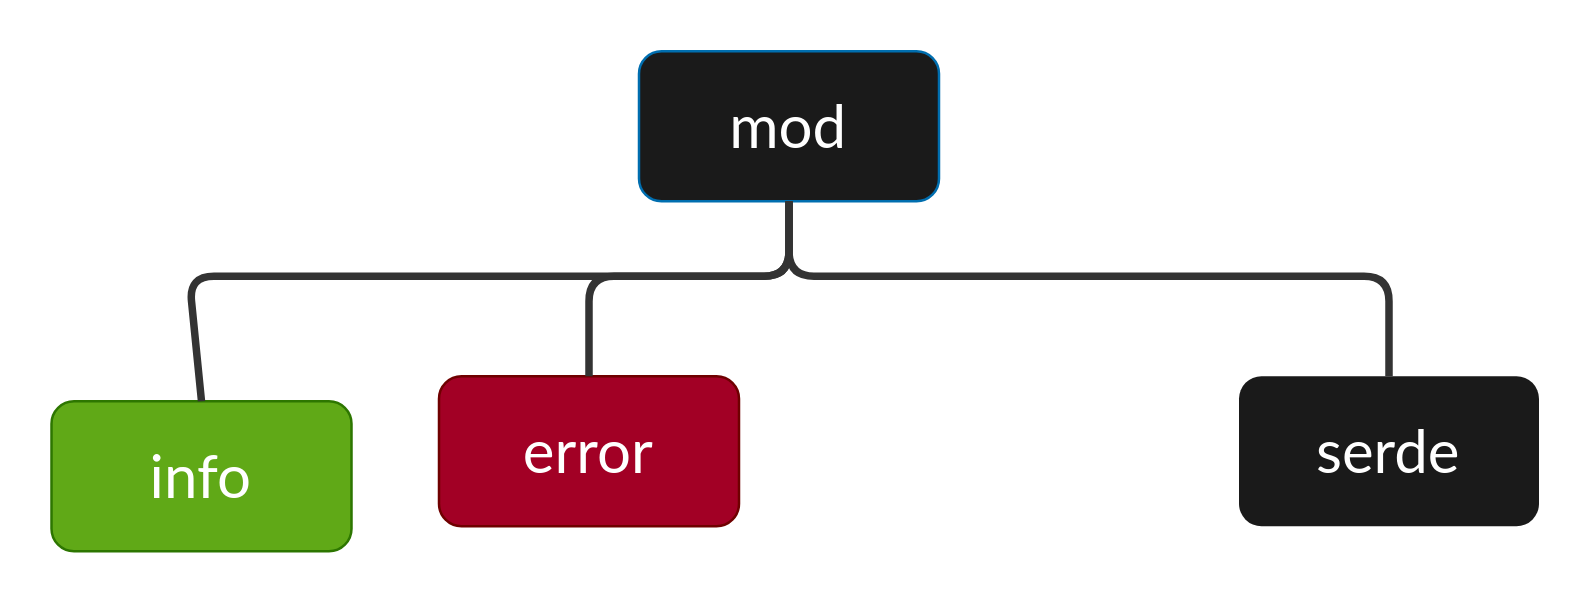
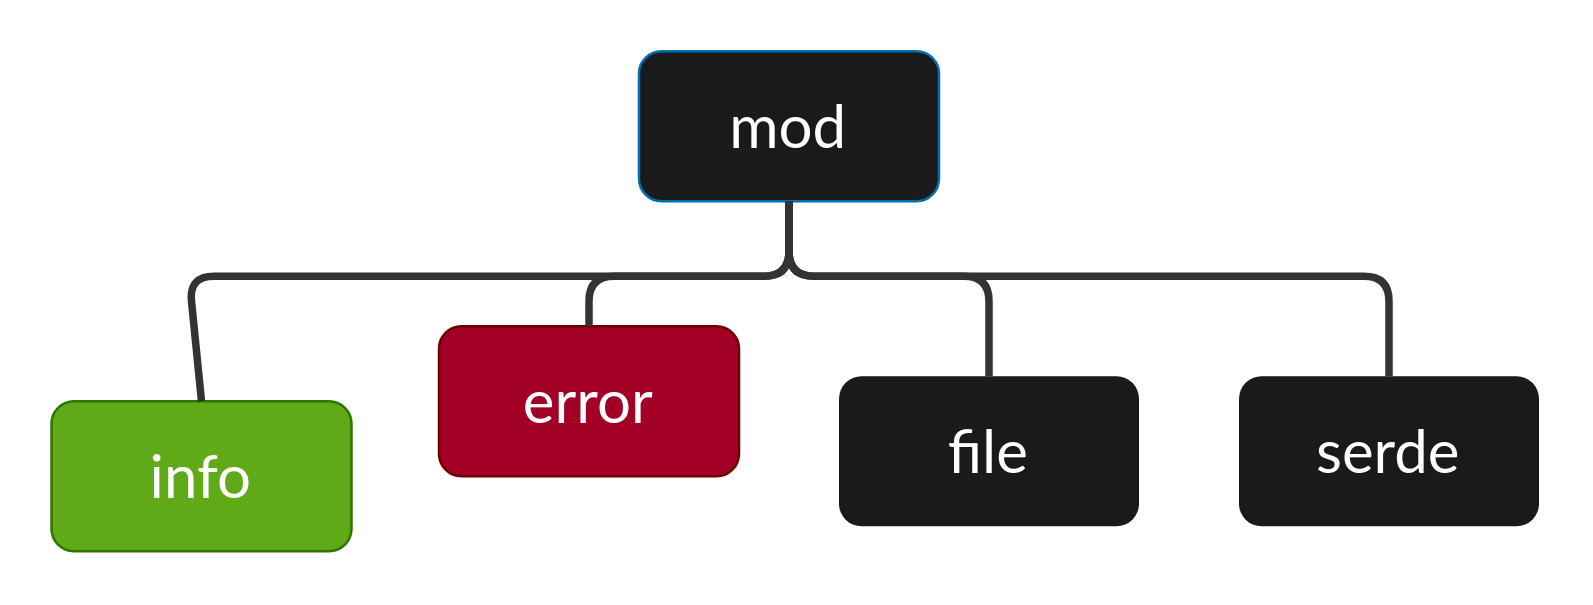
edge "mod" -- "file": added
node "error": moved (589, 451) -> (589, 401)
node "file": added
